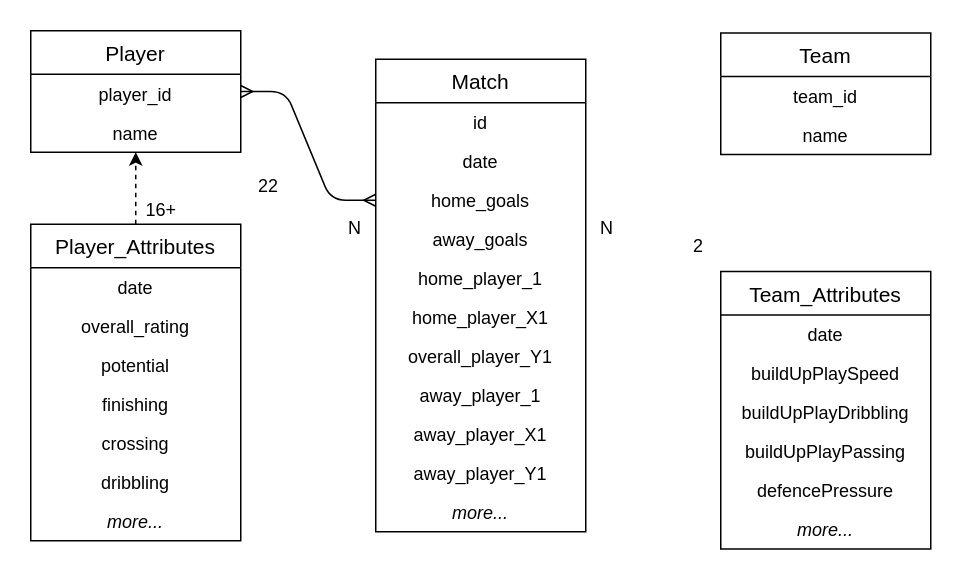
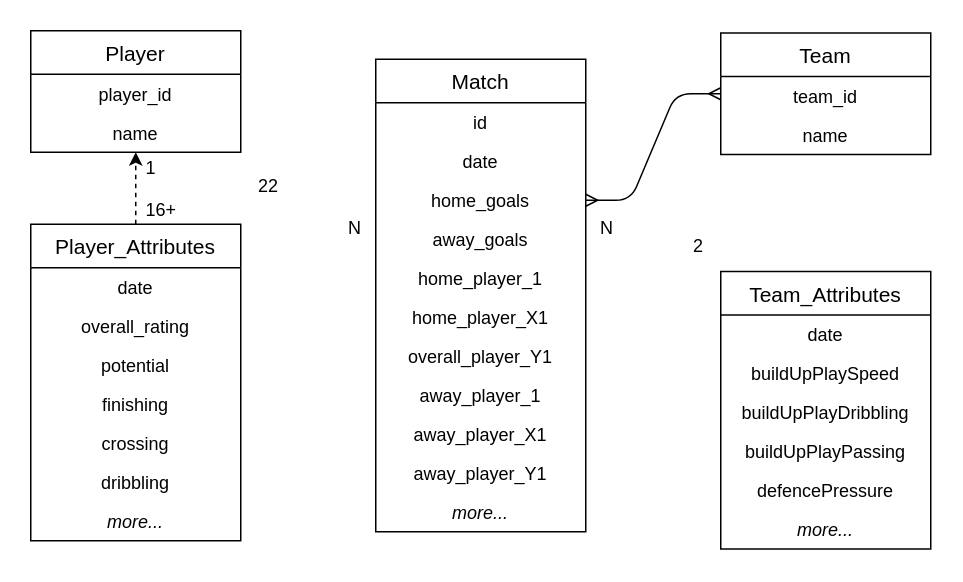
edge "Player" -- "home_goals": removed
edge "Team" -- "home_goals": added
node "1": added
